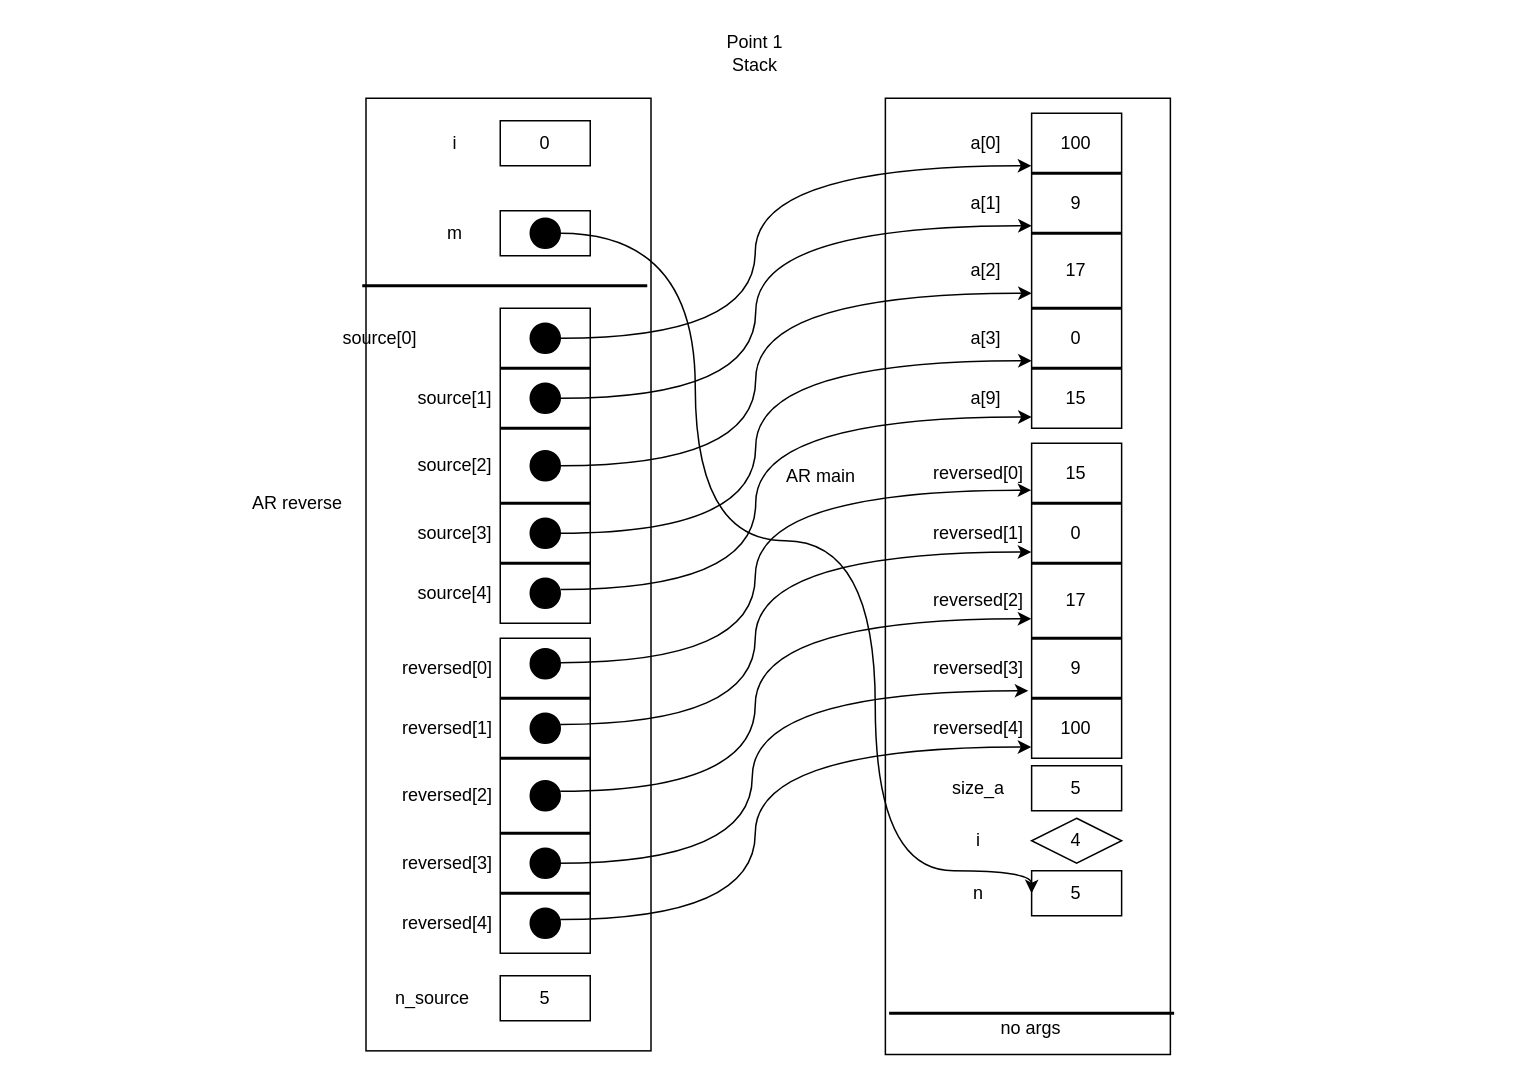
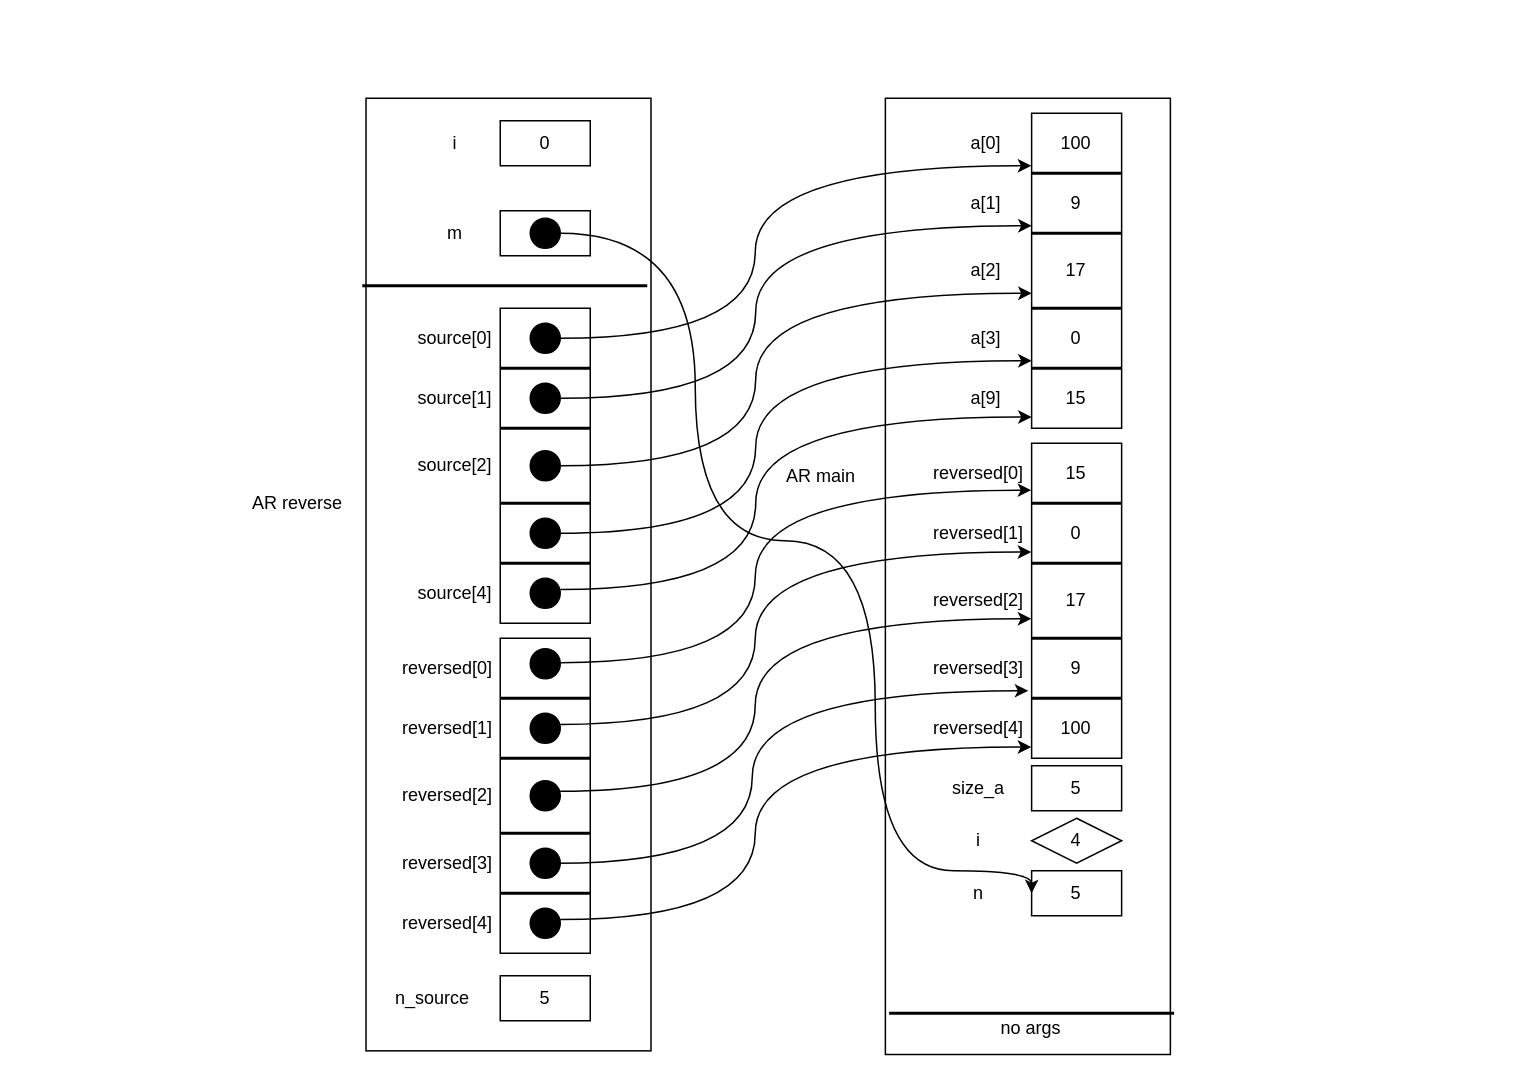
node "Point 1 Stack": removed
node "source[0]": moved (380, 338) -> (455, 338)
node "source[3]": removed
